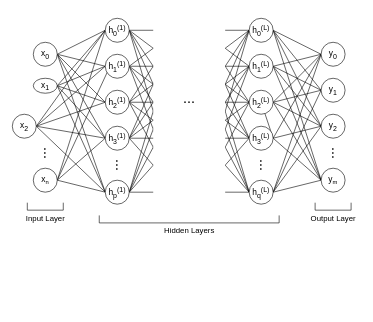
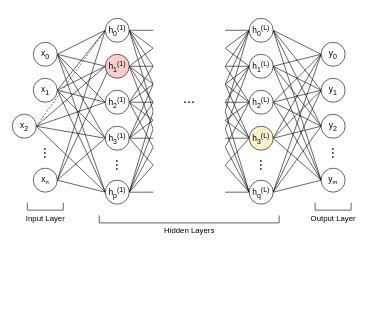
edge "h0(1)" -- "x2": style solid -> dashed
node "h1(1)": fillcolor #ffffff -> #f8cecc
node "x1": size 24x15 -> 24x24
edge "h2(L)" -- "h3(L)": now "y1" -- "h3(L)"
node "h3(L)": fillcolor #ffffff -> #fff2cc
